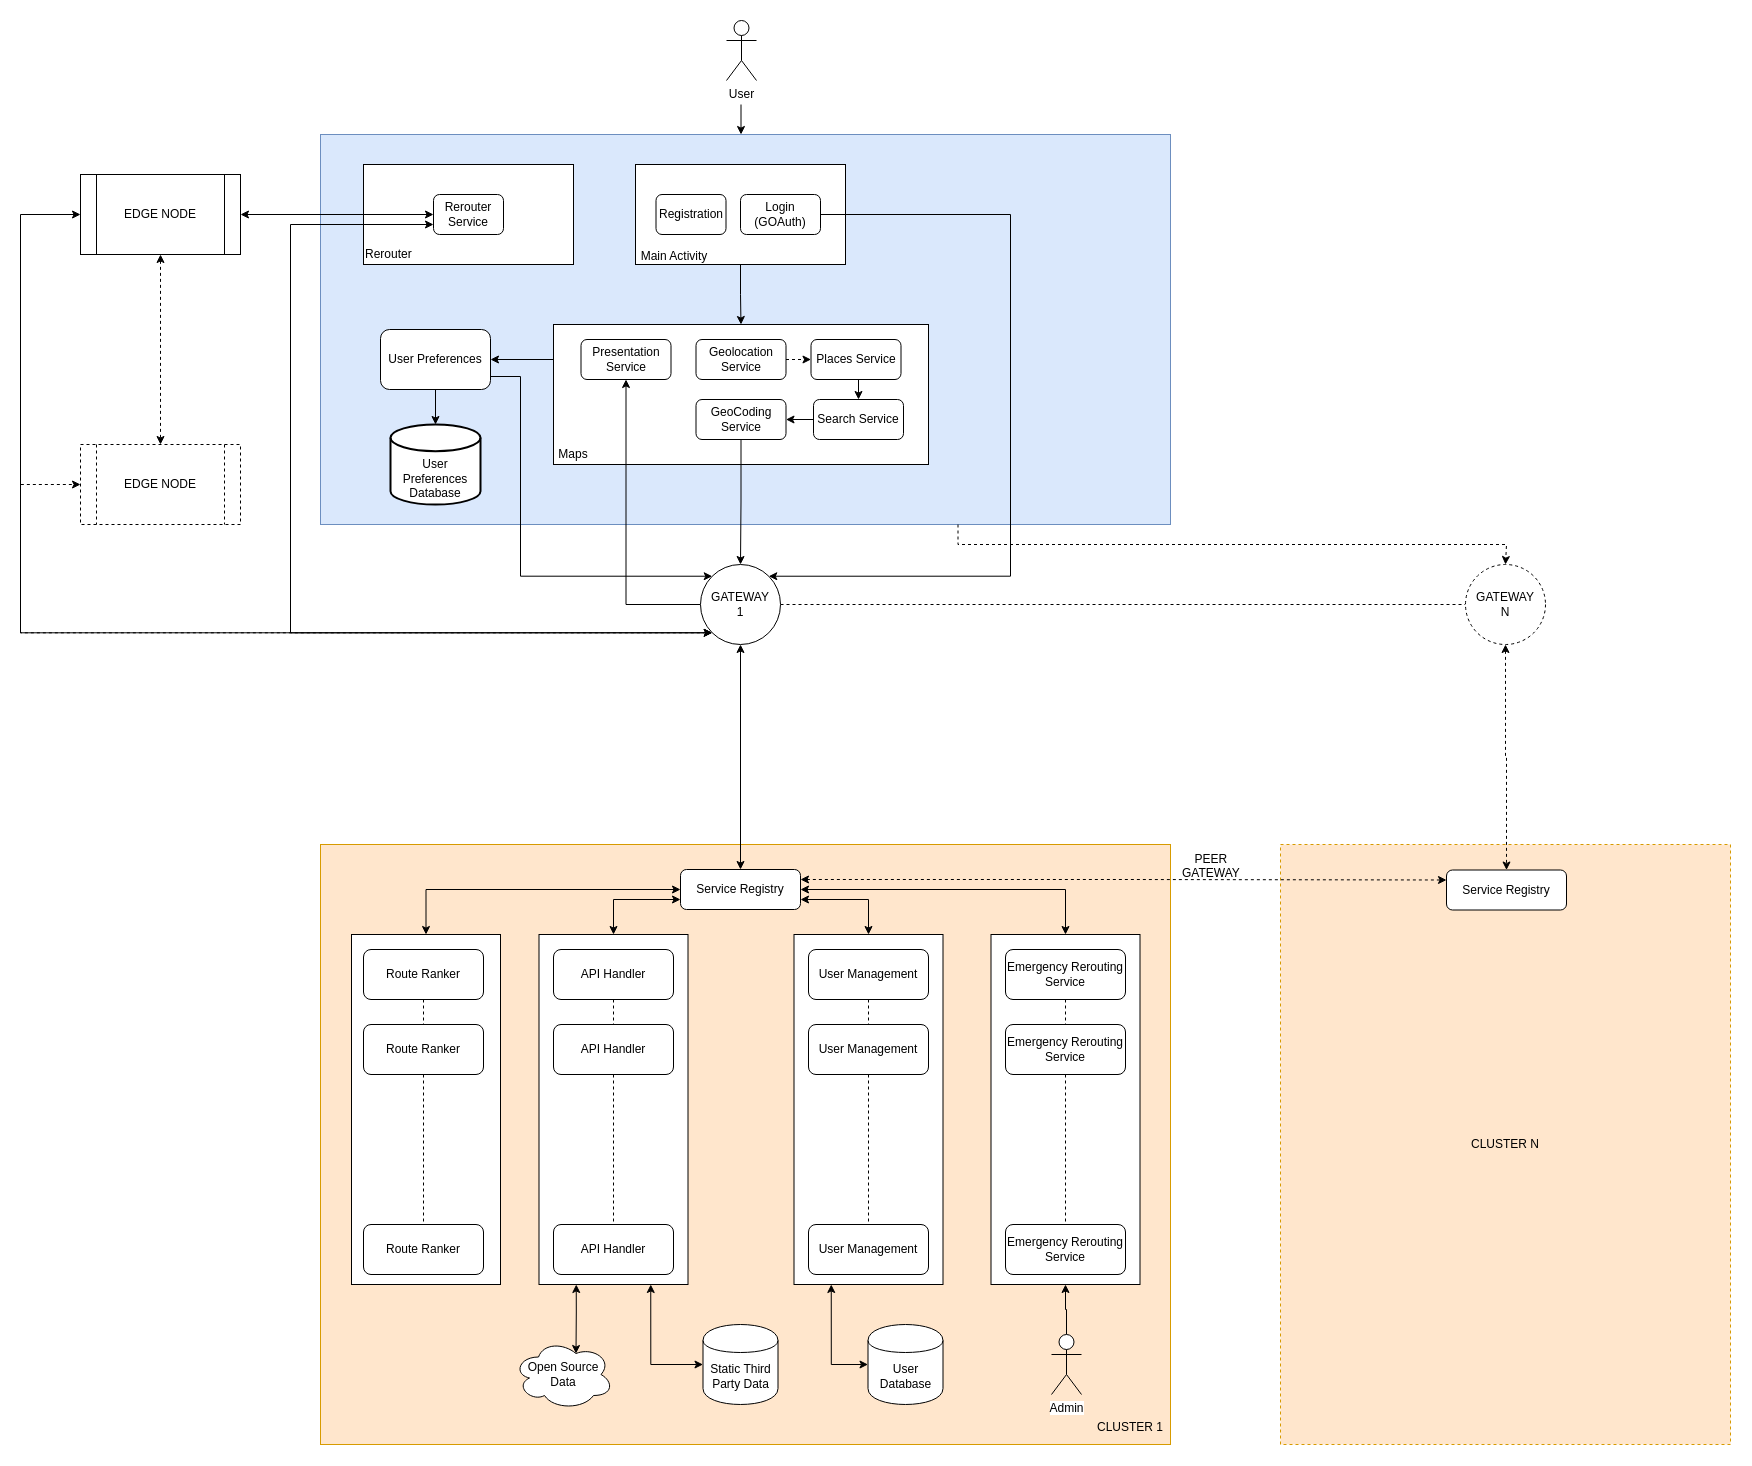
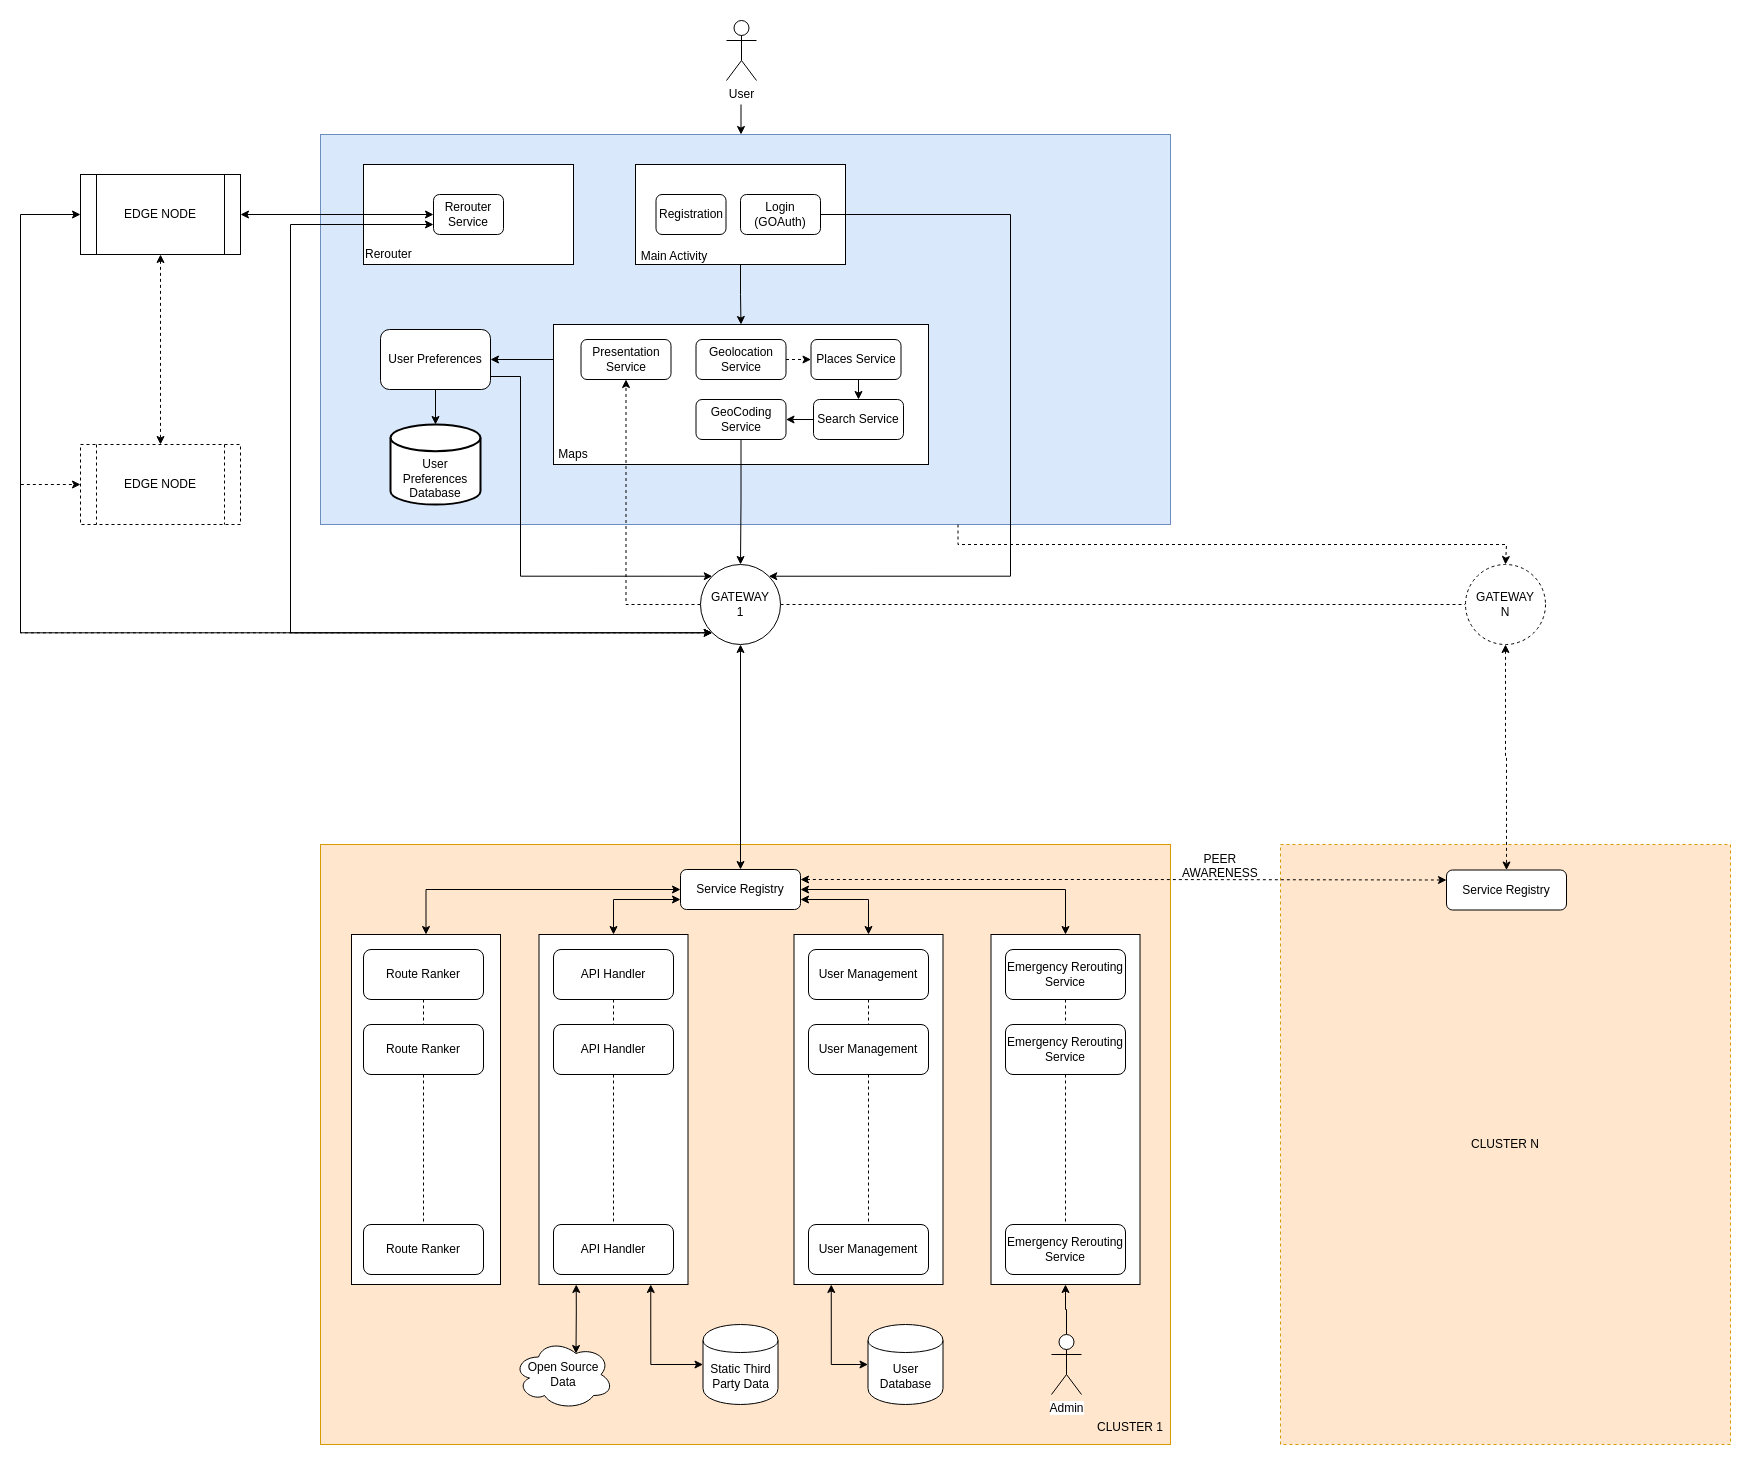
edge "GATEWAY 1" -> "Presentation Service": style solid -> dashed
node "PEER GATEWAY": label "PEER GATEWAY" -> "PEER AWARENESS"
